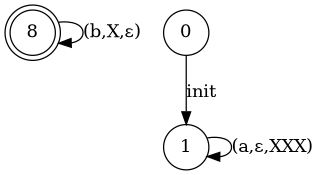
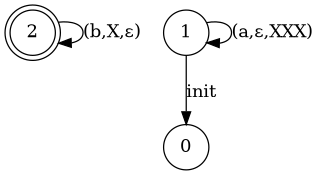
node "8": label "8" -> "2"
edge "0" -> "1": reversed
